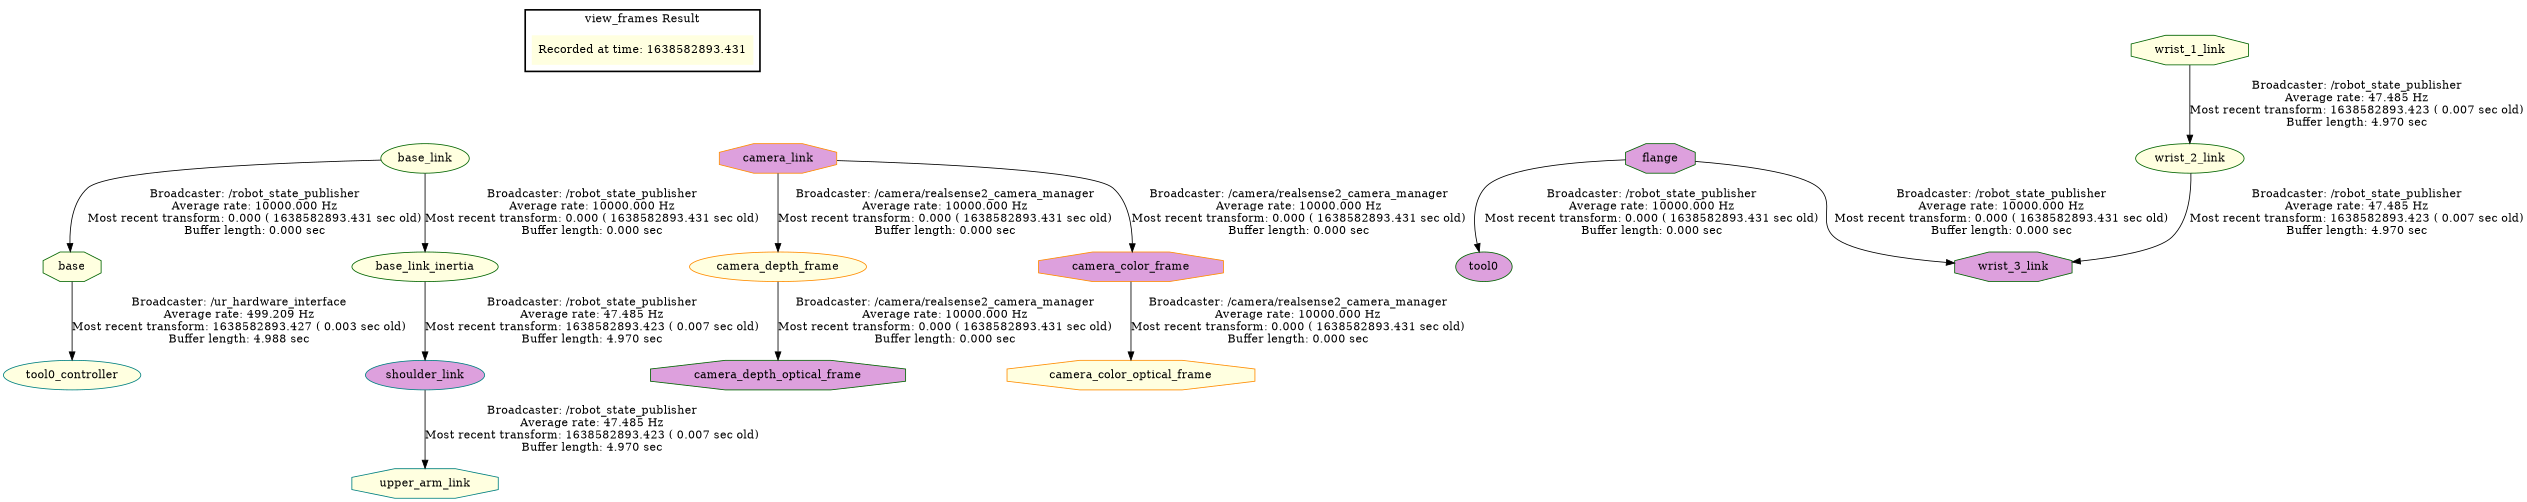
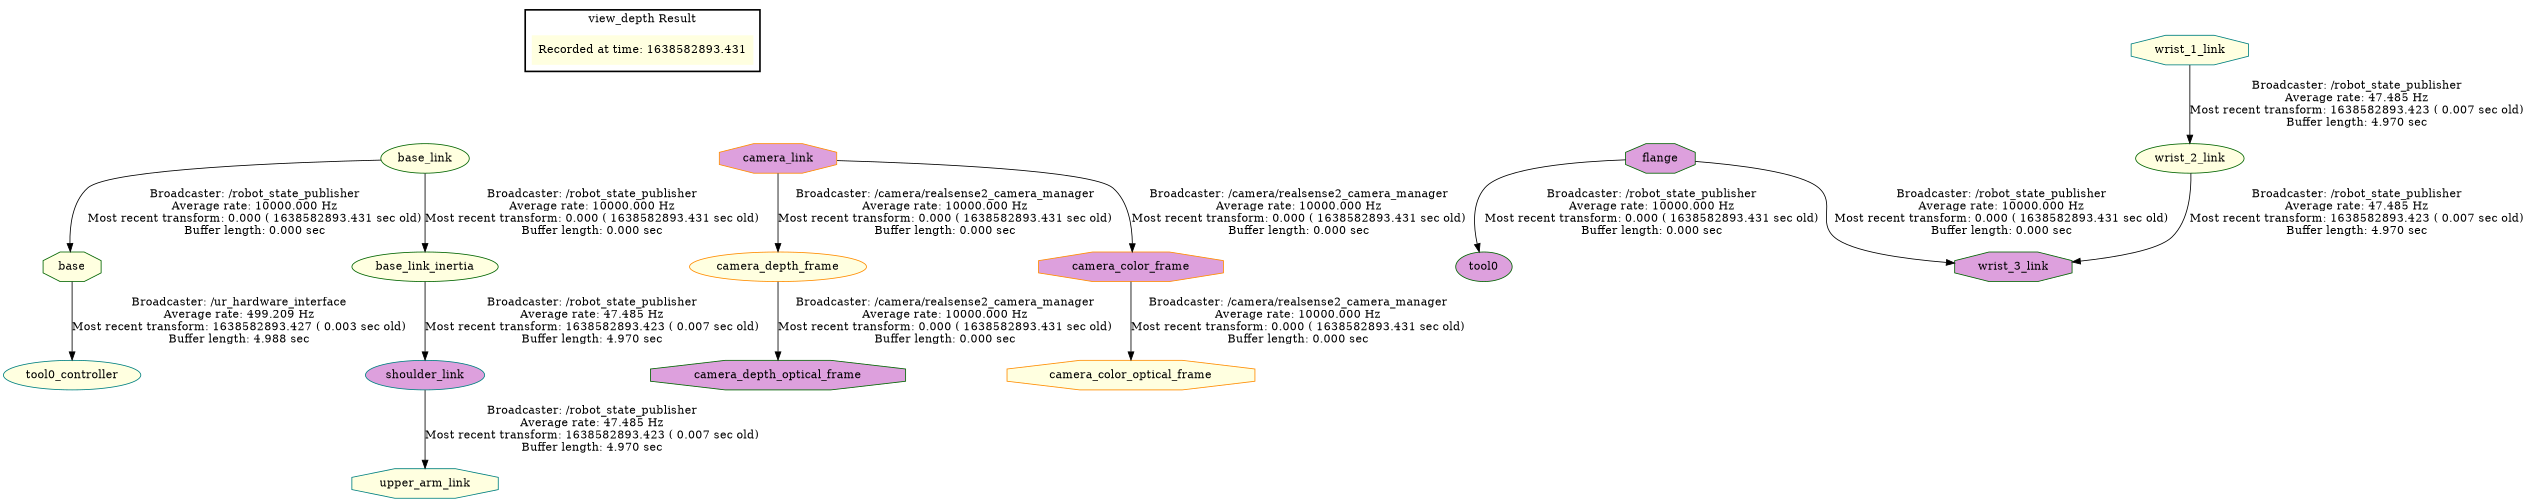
cluster "view_frames Result": label "view_frames Result" -> "view_depth Result"
node "wrist_1_link": color darkgreen -> teal
